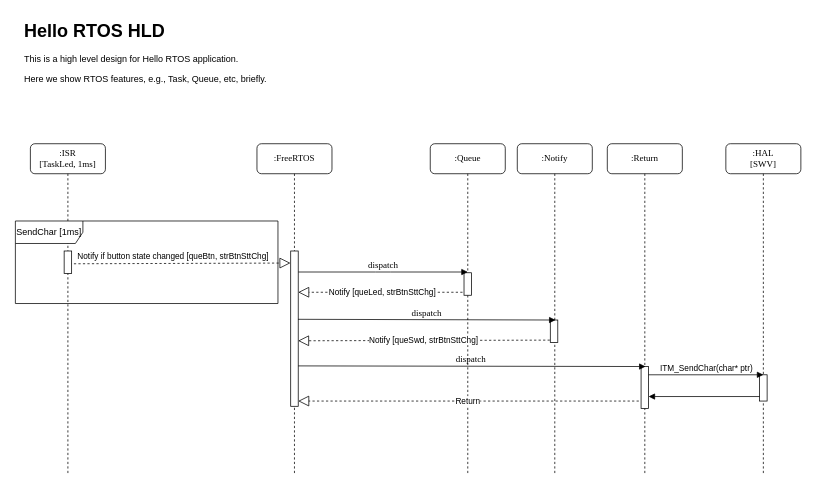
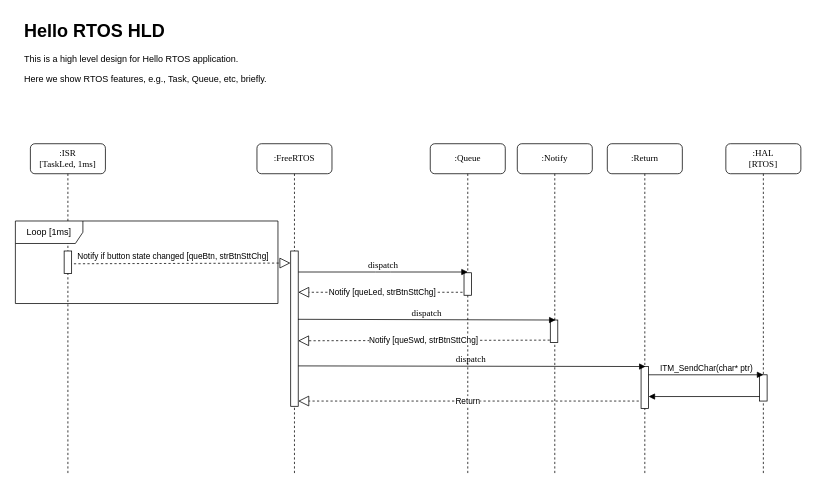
node ":HAL [SWV]": label ":HAL [SWV]" -> ":HAL [RTOS]"
node "SendChar [1ms]": label "SendChar [1ms]" -> "Loop [1ms]"
